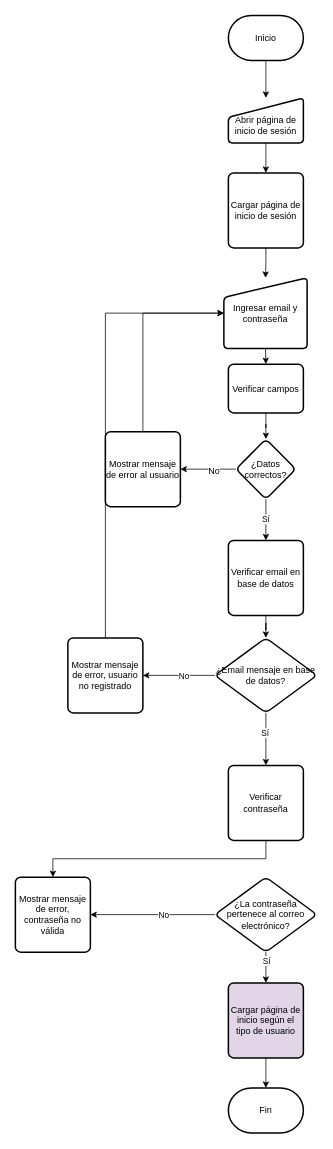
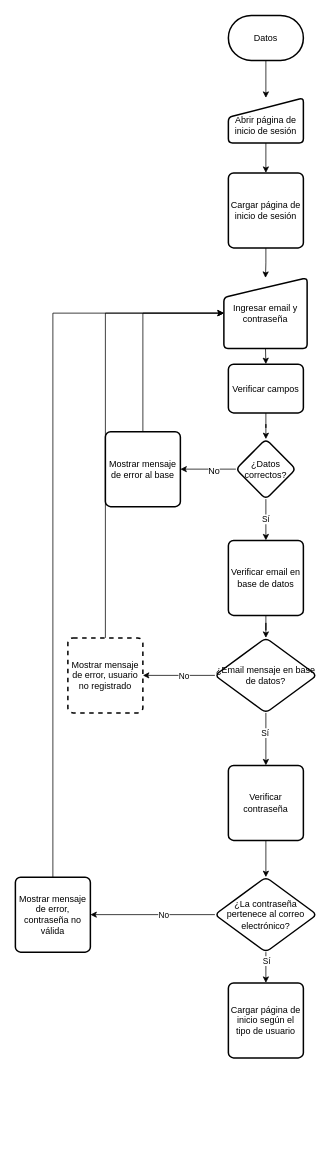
node "Inicio": label "Inicio" -> "Datos"
edge "Mostrar mensaje de error, contraseña no válida" -> "Ingresar email y contraseña": added
node "Mostrar mensaje de error al usuario": label "Mostrar mensaje de error al usuario" -> "Mostrar mensaje de error al base"
node "Mostrar mensaje de error, usuario no registrado": style solid -> dashed
edge "Verificar contraseña" -> "Mostrar mensaje de error, contraseña no válida": now "Verificar contraseña" -> "¿La contraseña pertenece al correo electrónico?"
node "Cargar página de inicio según el tipo de usuario": fillcolor #e1d5e7 -> #ffffff
edge "Cargar página de inicio según el tipo de usuario" -> "Fin": removed
node "Fin": removed
